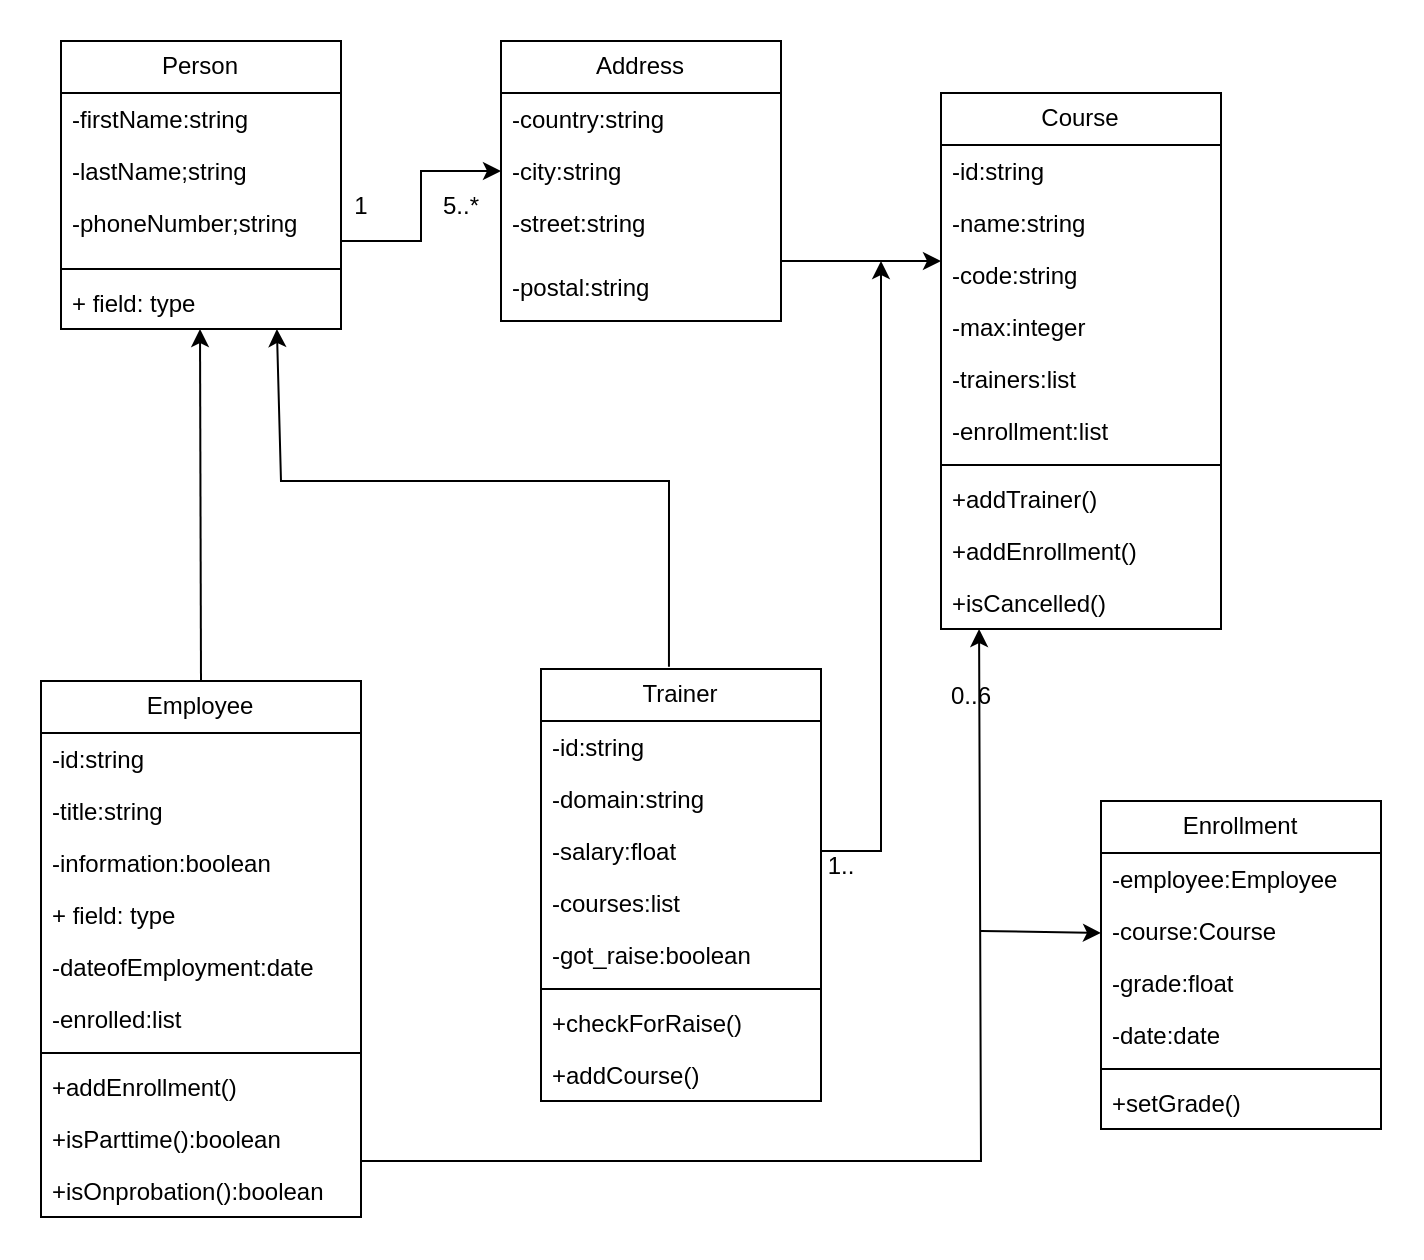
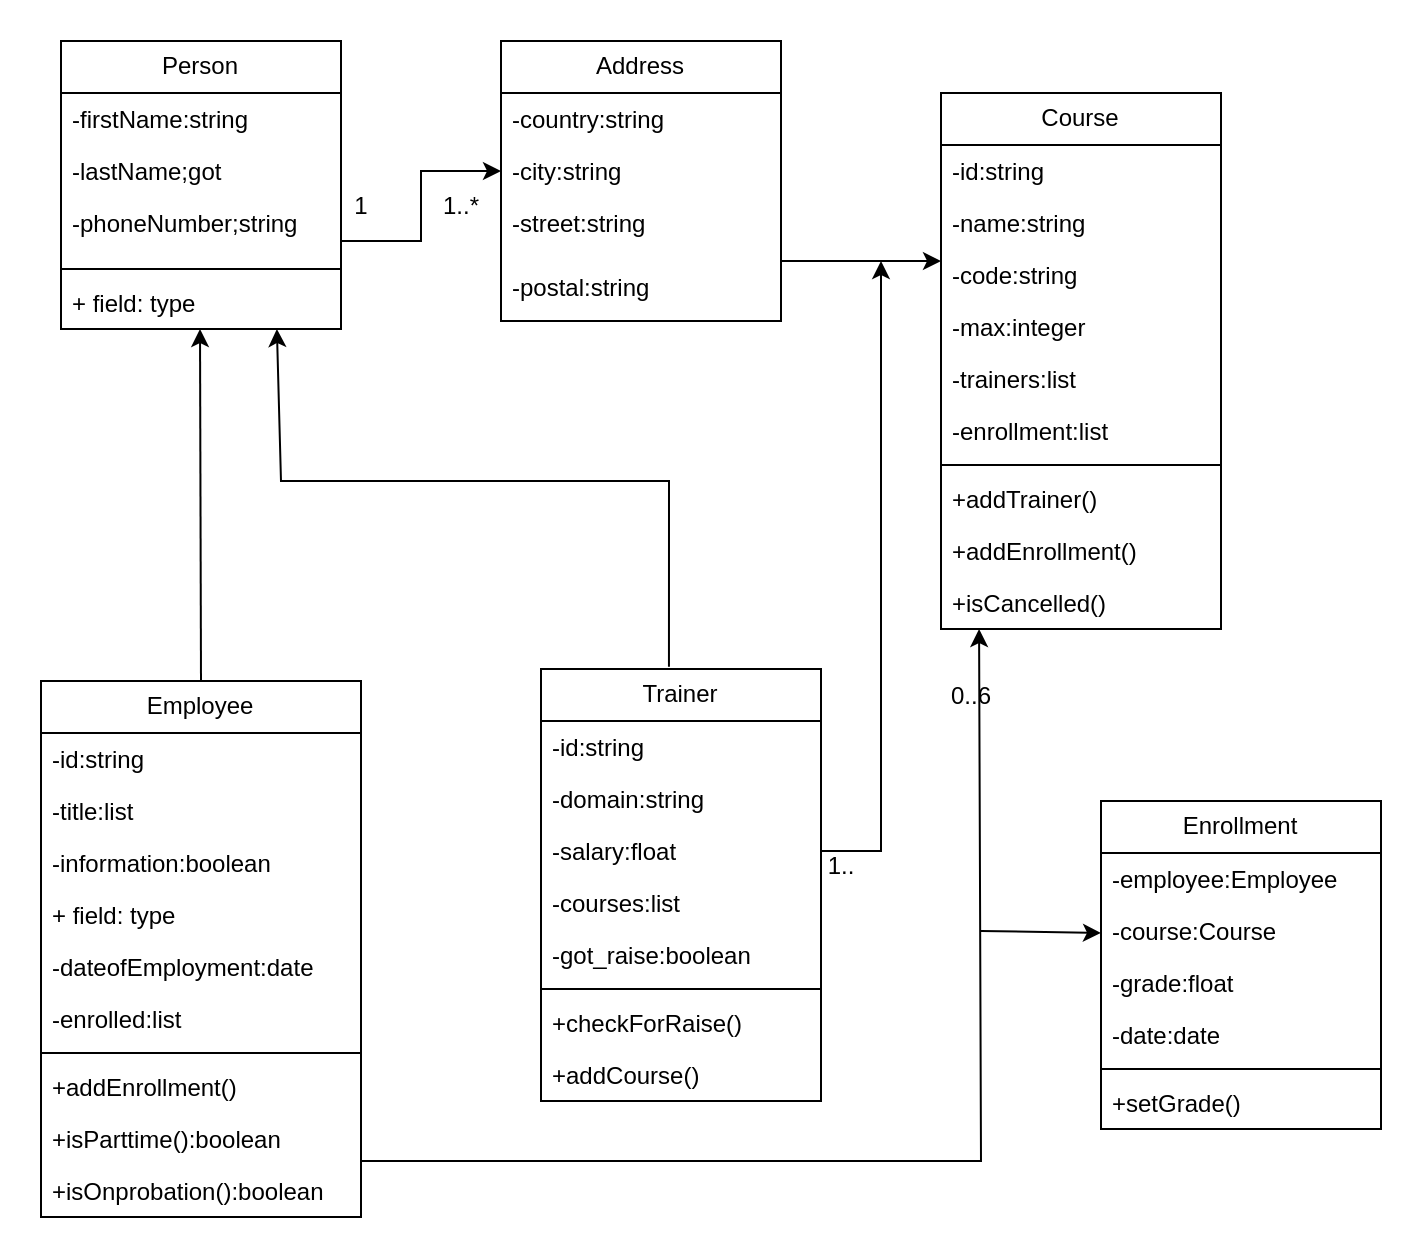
node "-lastName;string": label "-lastName;string" -> "-lastName;got"
node "5..*": label "5..*" -> "1..*"
node "-title:string": label "-title:string" -> "-title:list"
